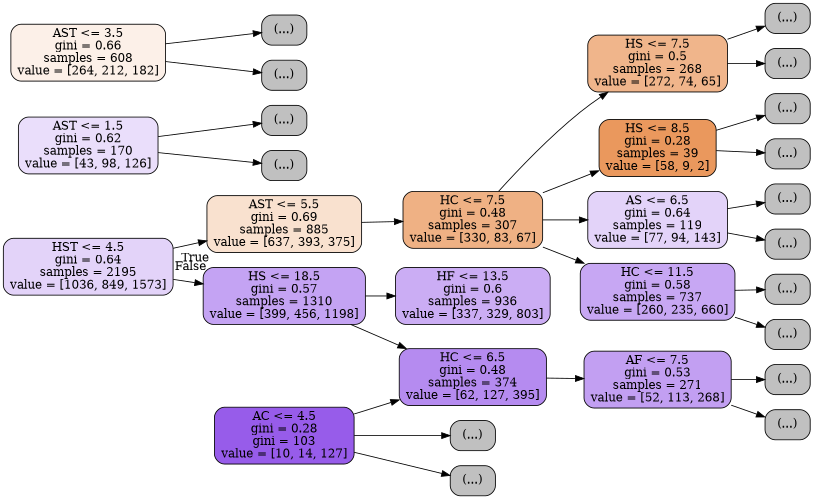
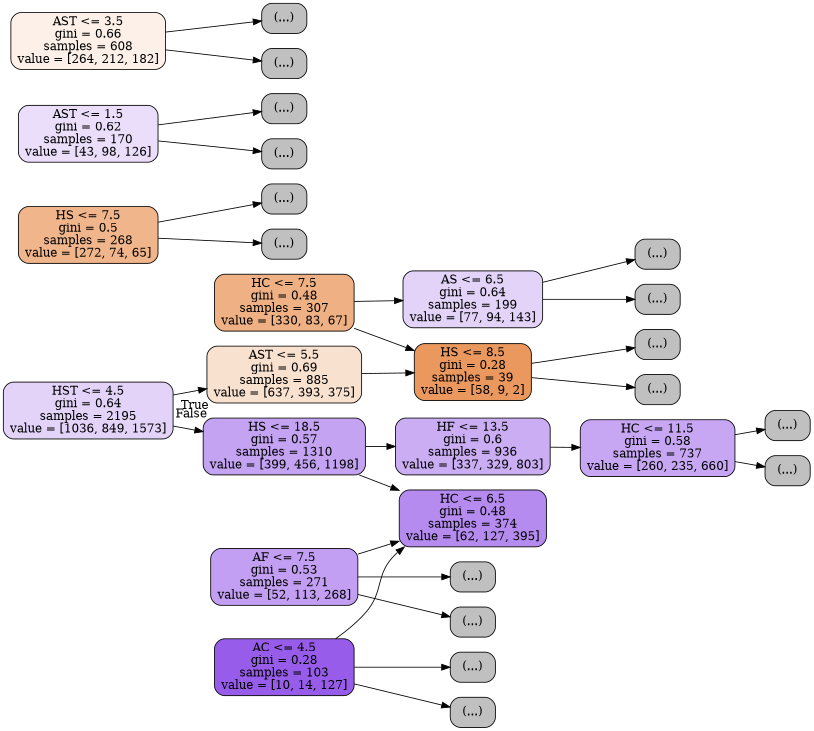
edge "HC <= 7.5 gini = 0.48 samples = 307 value = [330, 83, 67]" -> "HS <= 7.5 gini = 0.5 samples = 268 value = [272, 74, 65]": removed
node "AS <= 6.5 gini = 0.64 samples = 119 value = [77, 94, 143]": label "AS <= 6.5 gini = 0.64 samples = 119 value = [77, 94, 143]" -> "AS <= 6.5 gini = 0.64 samples = 199 value = [77, 94, 143]"
edge "AST <= 5.5 gini = 0.69 samples = 885 value = [637, 393, 375]" -> "HC <= 7.5 gini = 0.48 samples = 307 value = [330, 83, 67]": now "AST <= 5.5 gini = 0.69 samples = 885 value = [637, 393, 375]" -> "HS <= 8.5 gini = 0.28 samples = 39 value = [58, 9, 2]"
edge "HC <= 7.5 gini = 0.48 samples = 307 value = [330, 83, 67]" -> "HC <= 11.5 gini = 0.58 samples = 737 value = [260, 235, 660]": now "HF <= 13.5 gini = 0.6 samples = 936 value = [337, 329, 803]" -> "HC <= 11.5 gini = 0.58 samples = 737 value = [260, 235, 660]"
edge "HC <= 6.5 gini = 0.48 samples = 374 value = [62, 127, 395]" -> "AF <= 7.5 gini = 0.53 samples = 271 value = [52, 113, 268]": reversed
node "AC <= 4.5 gini = 0.28 gini = 103 value = [10, 14, 127]": label "AC <= 4.5 gini = 0.28 gini = 103 value = [10, 14, 127]" -> "AC <= 4.5 gini = 0.28 samples = 103 value = [10, 14, 127]"
